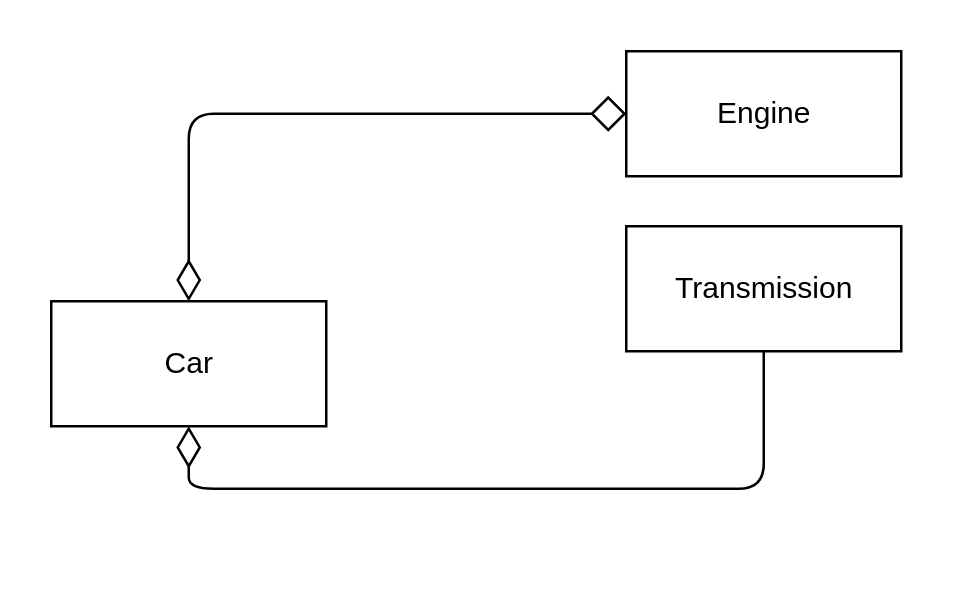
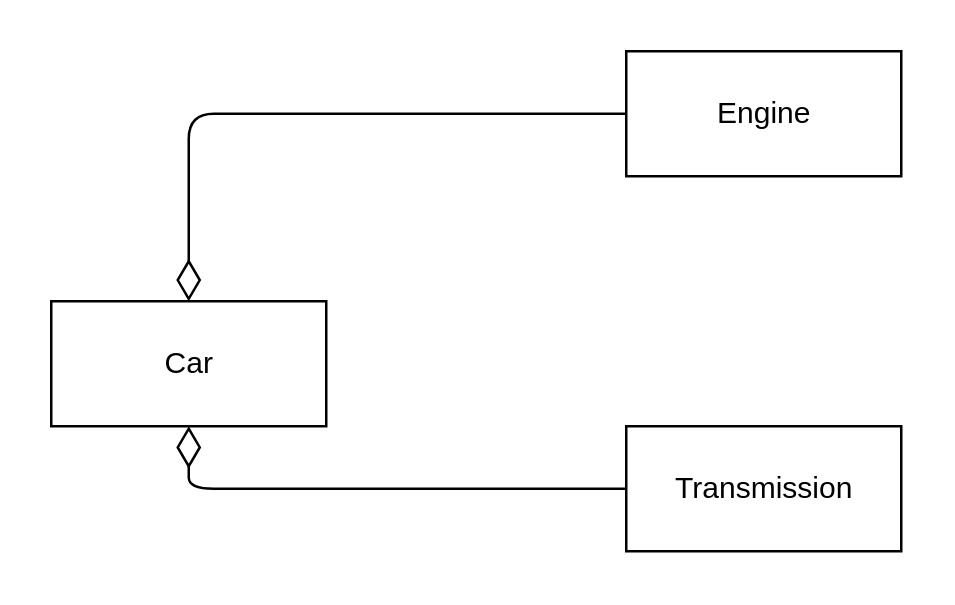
edge "Engine" -- "Car": arrowhead diamond -> none
node "Transmission": moved (764, 289) -> (764, 489)
